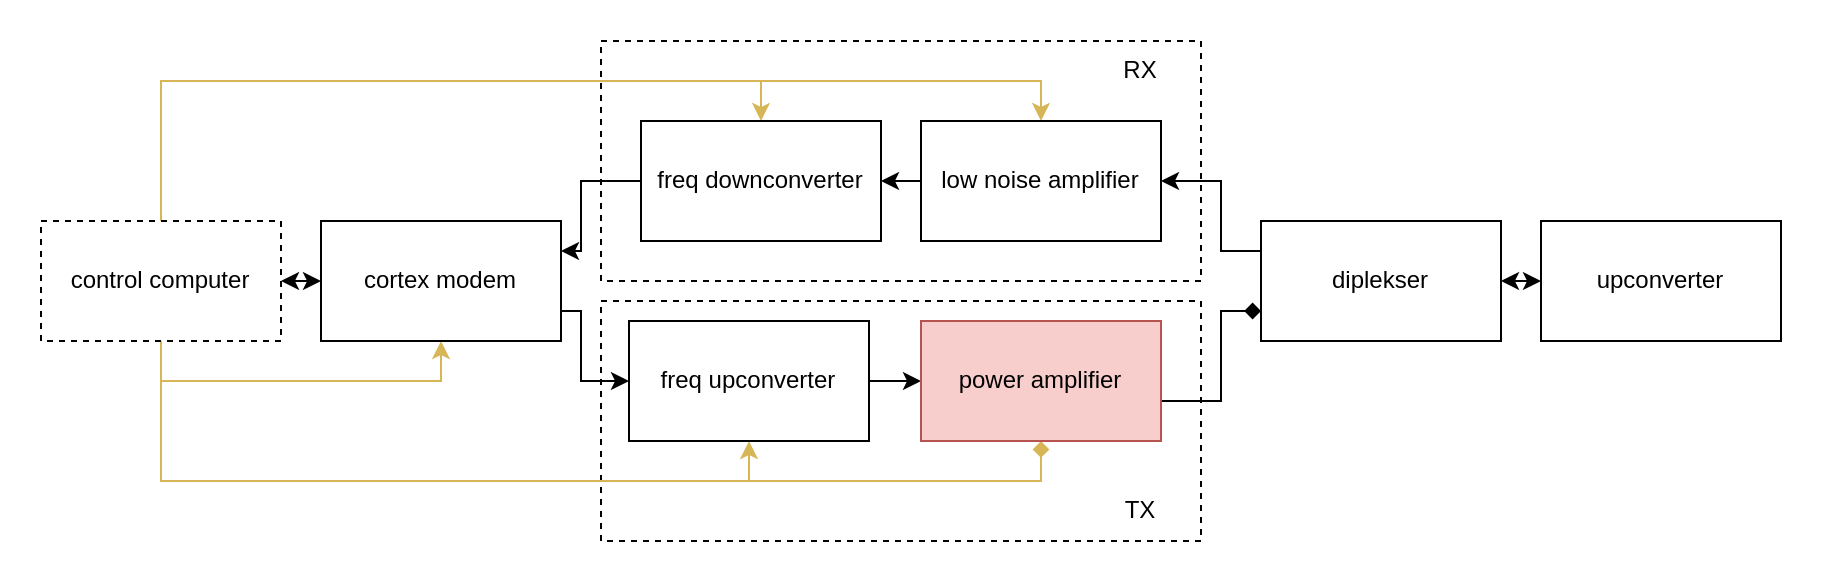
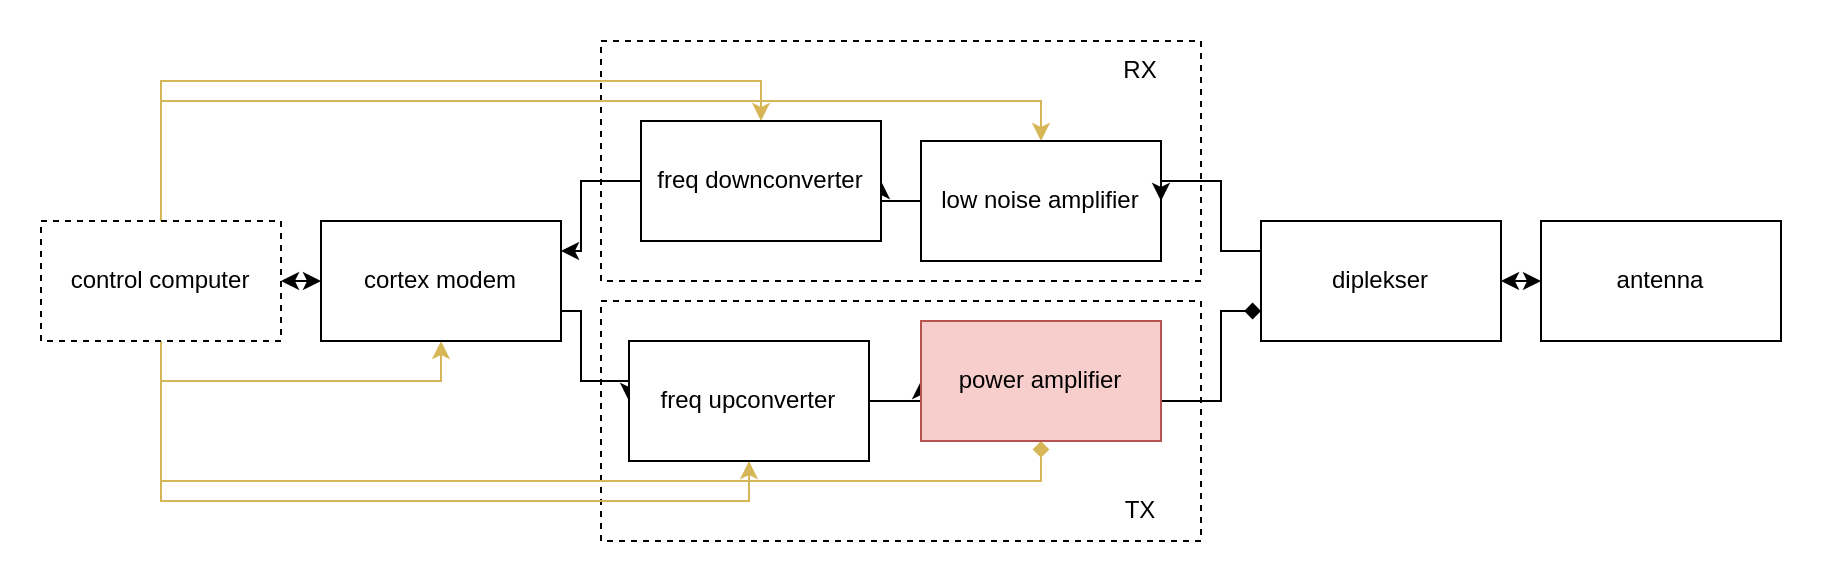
node "low noise amplifier": moved (1041, 181) -> (1041, 201)
node "upconverter": label "upconverter" -> "antenna"
node "freq upconverter": moved (749, 381) -> (749, 401)
